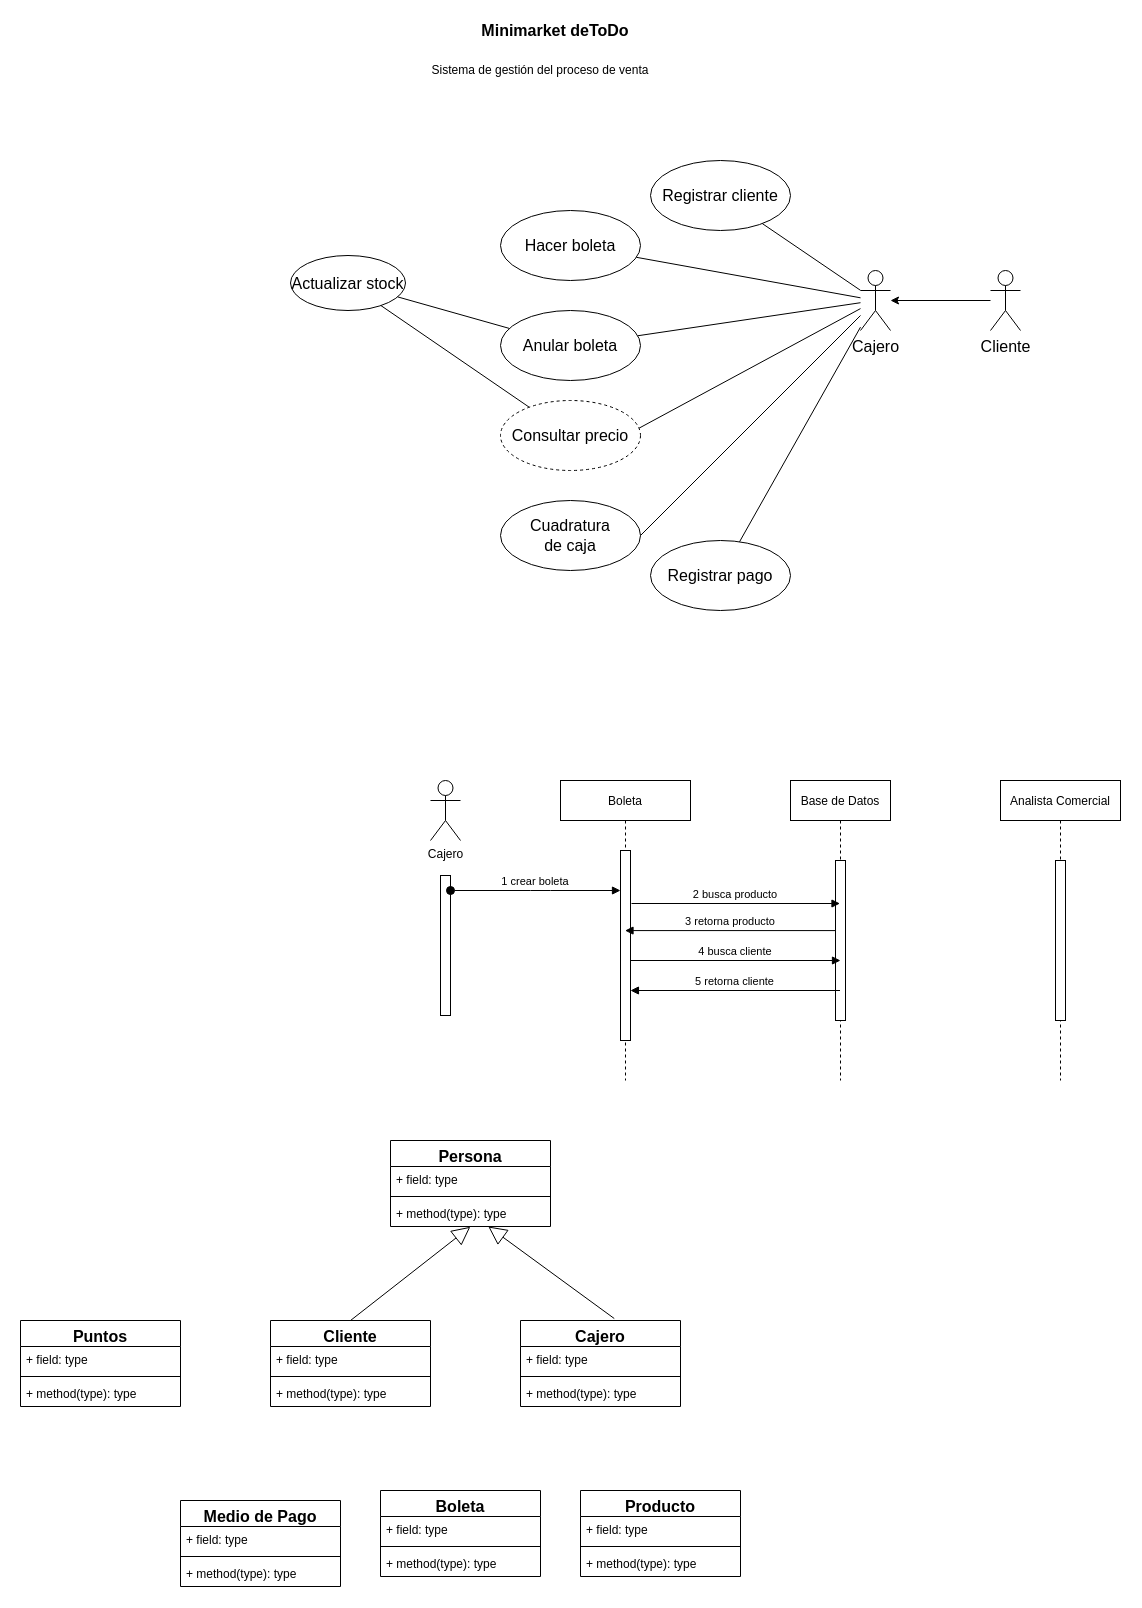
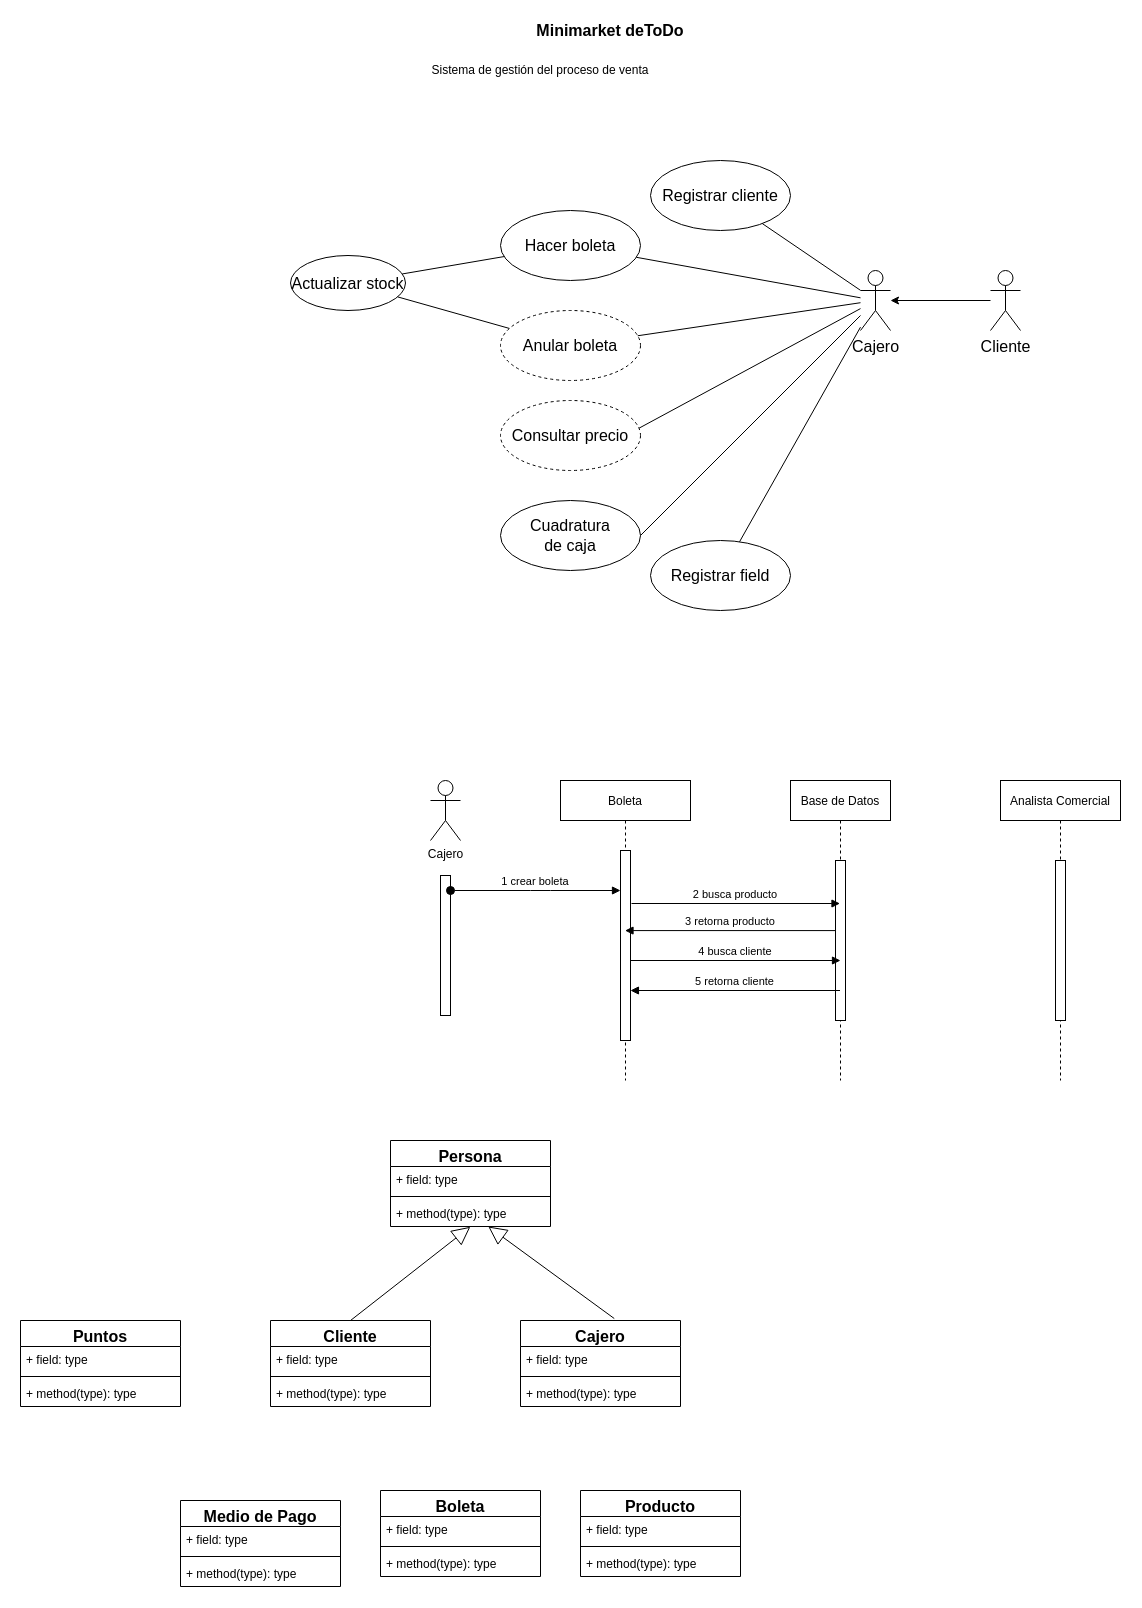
node "Minimarket deToDo": moved (556, 31) -> (611, 31)
node "Anular boleta": style solid -> dashed
edge "Actualizar stock" -- "Consultar precio": now "Actualizar stock" -- "Hacer boleta"
node "Registrar pago": label "Registrar pago" -> "Registrar field"
